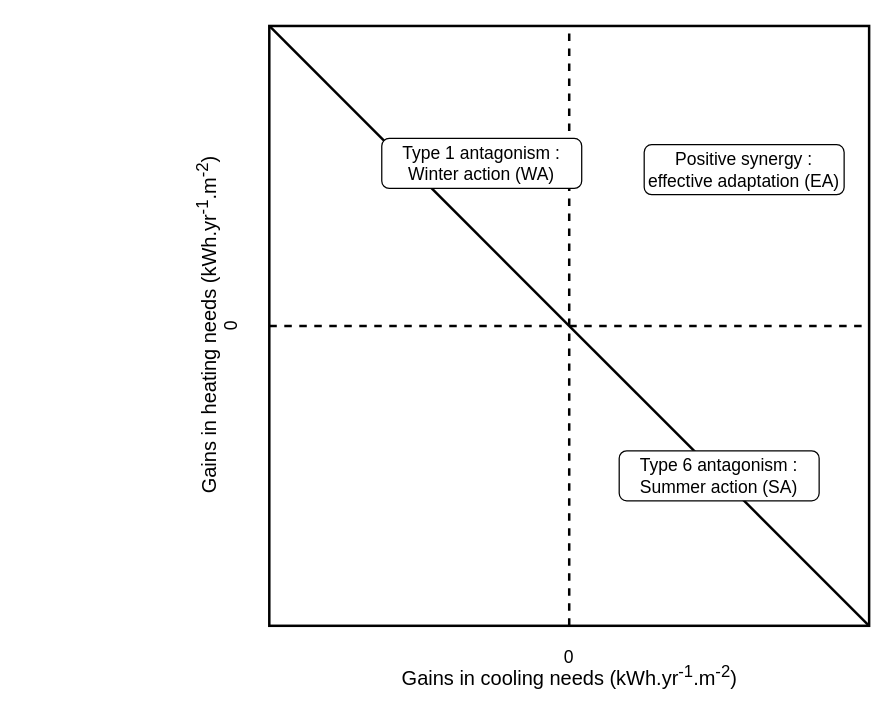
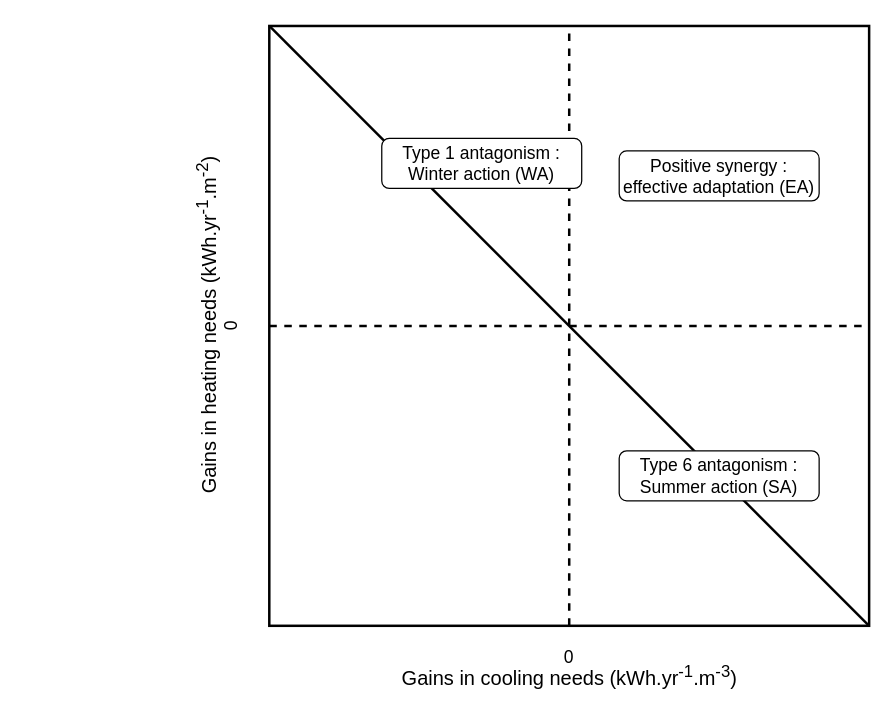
node "Positive synergy : effective adaptation (EA)": moved (744, 169) -> (719, 176)
node "Gains in cooling needs (kWh.yr-1.m-2)": label "Gains in cooling needs (kWh.yr-1.m-2)" -> "Gains in cooling needs (kWh.yr-1.m-3)"
